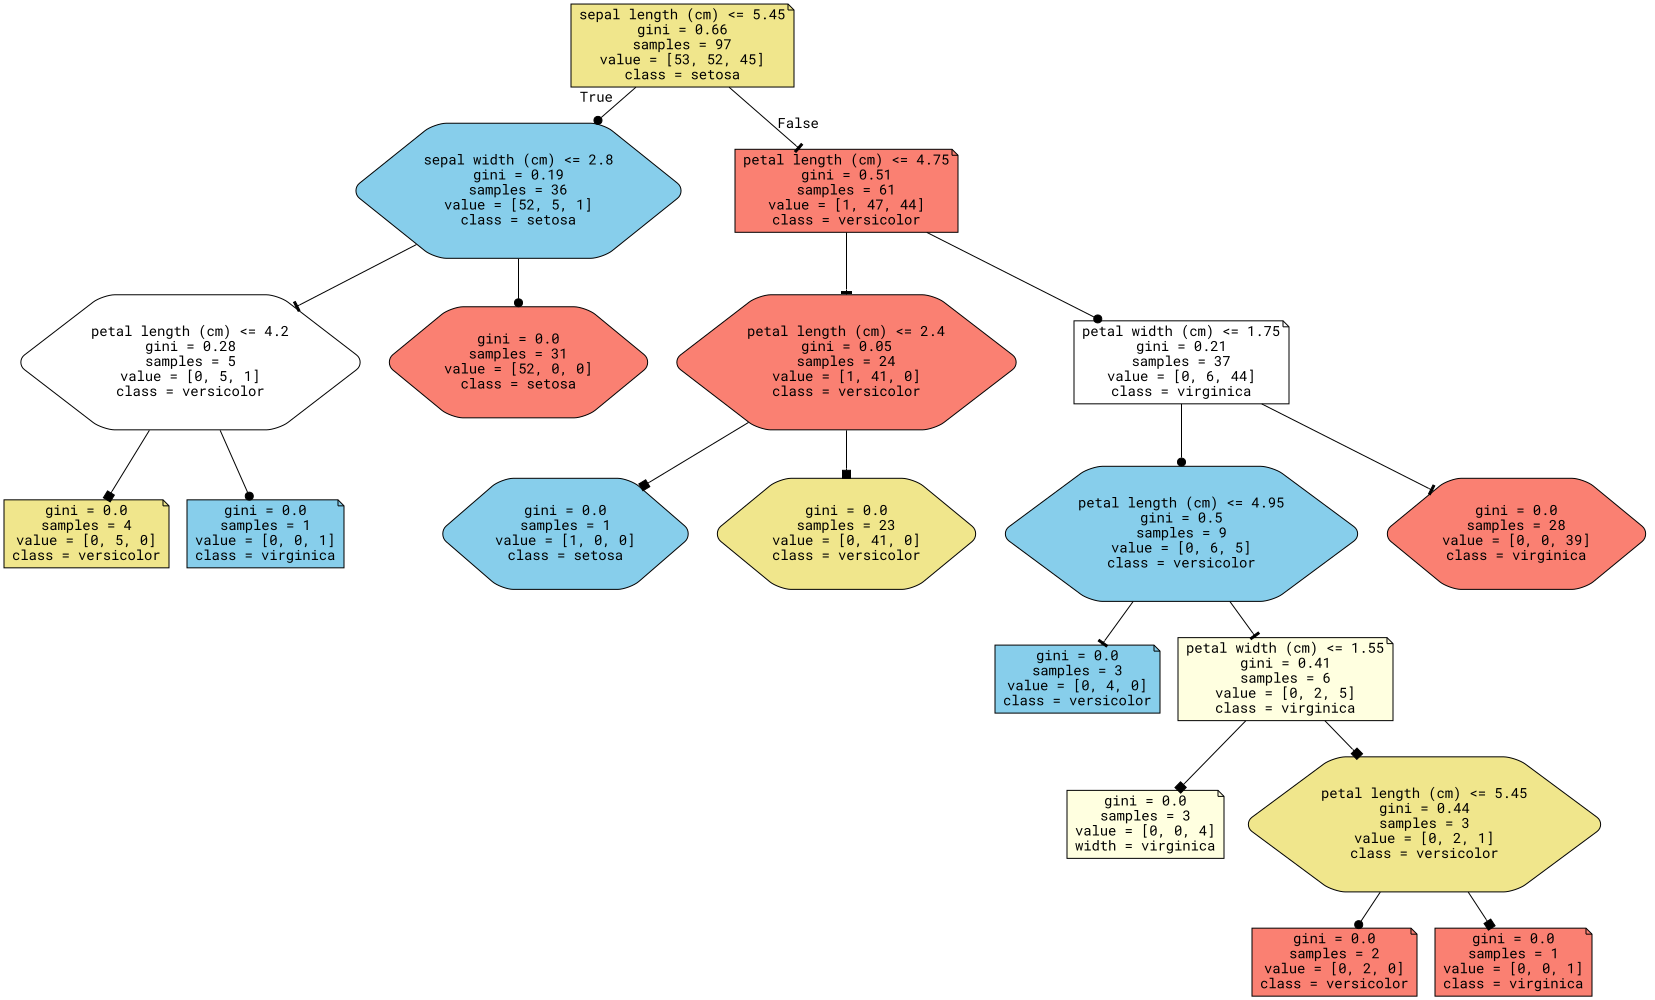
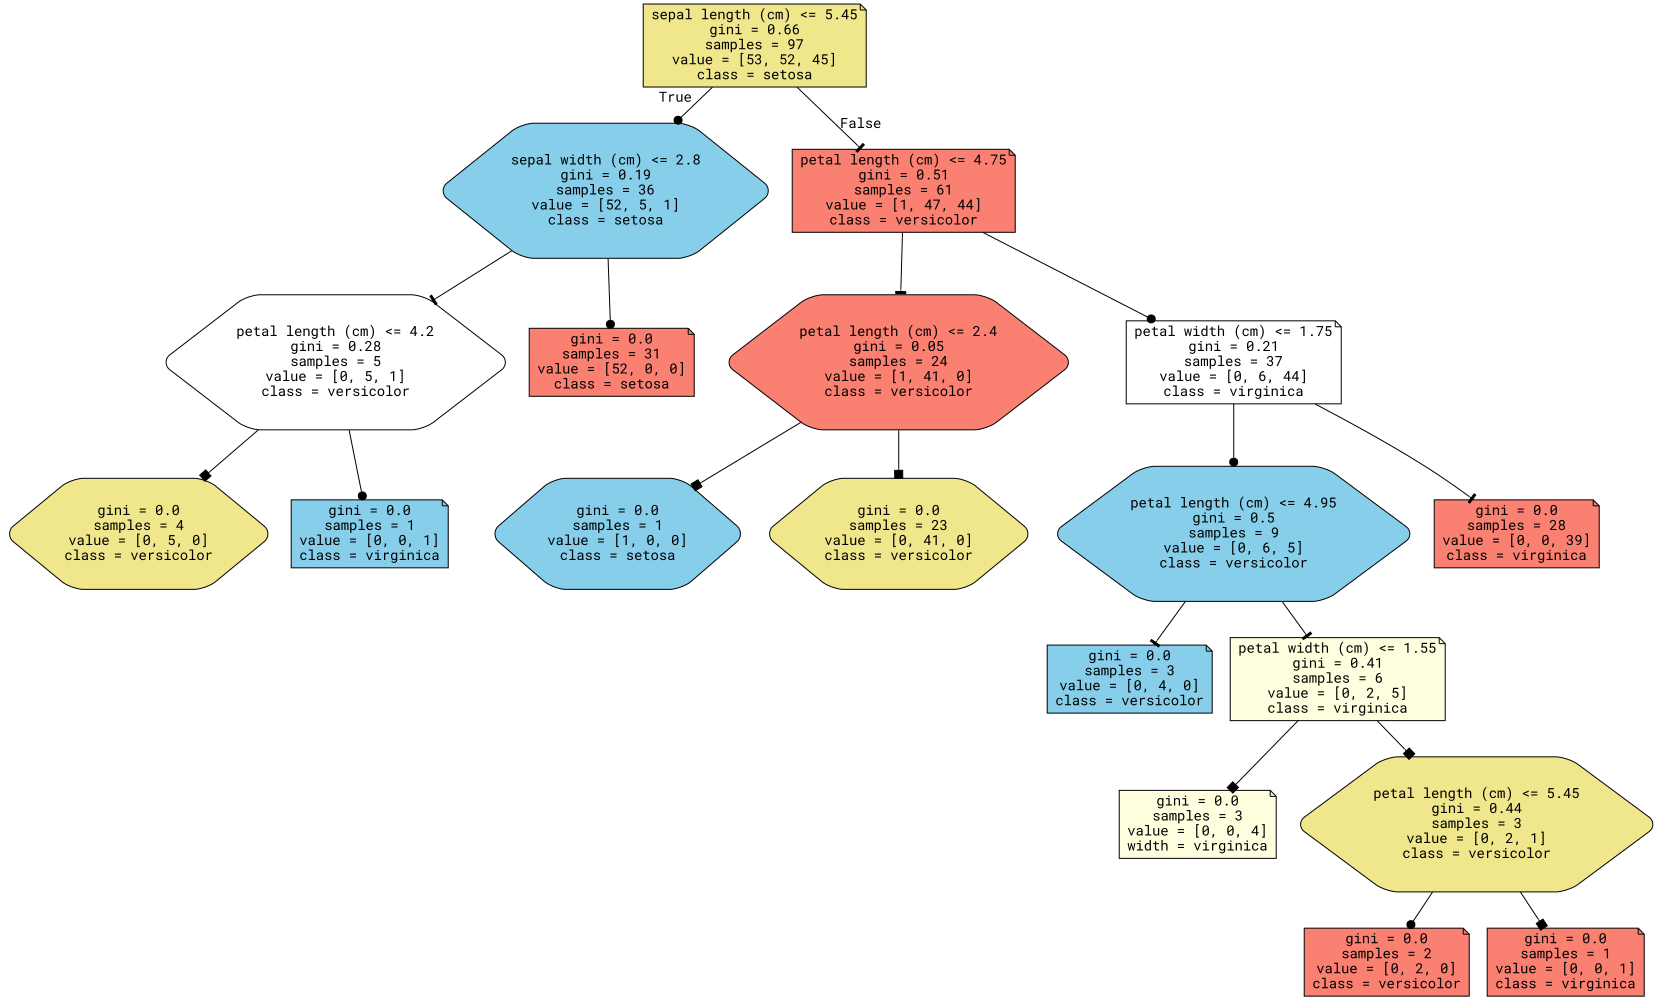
node "gini = 0.0 samples = 31 value = [52, 0, 0] class = setosa": shape hexagon -> note
node "gini = 0.0 samples = 4 value = [0, 5, 0] class = versicolor": shape note -> hexagon
node "gini = 0.0 samples = 28 value = [0, 0, 39] class = virginica": shape hexagon -> note
